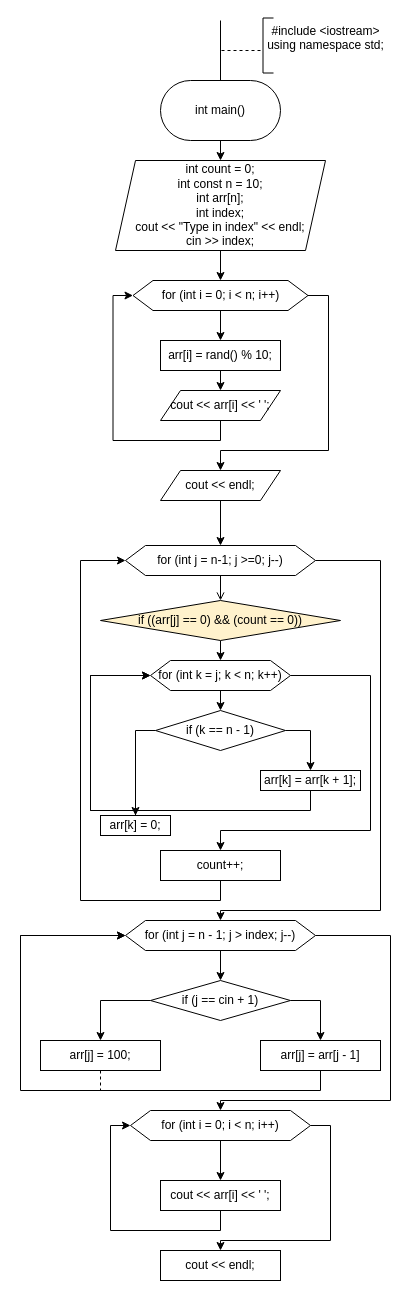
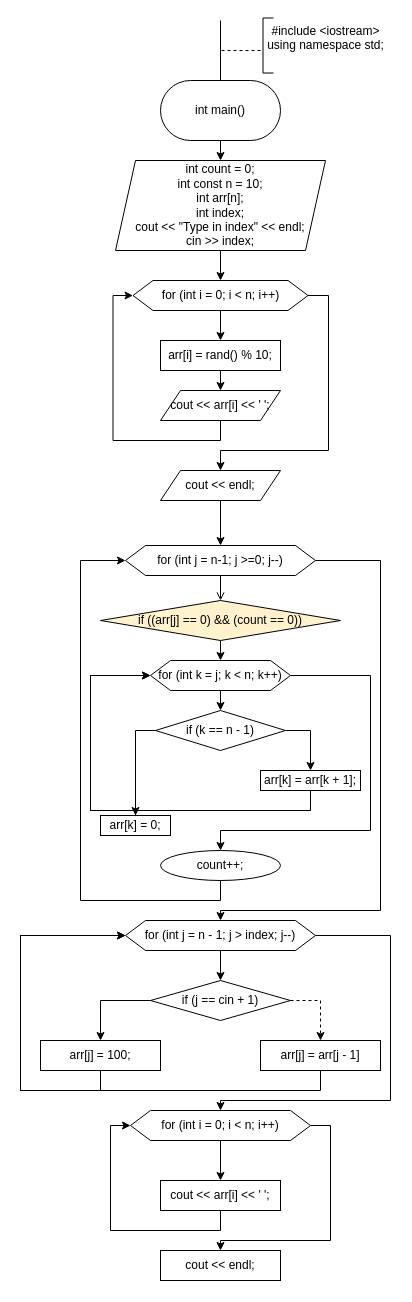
node "count++;": shape rectangle -> ellipse
edge "if (j == cin + 1)" -> "arr[j] = arr[j - 1]": style solid -> dashed
edge "arr[j] = 100;" -> "for (int j = n - 1; j > index; j--)": style dashed -> solid
